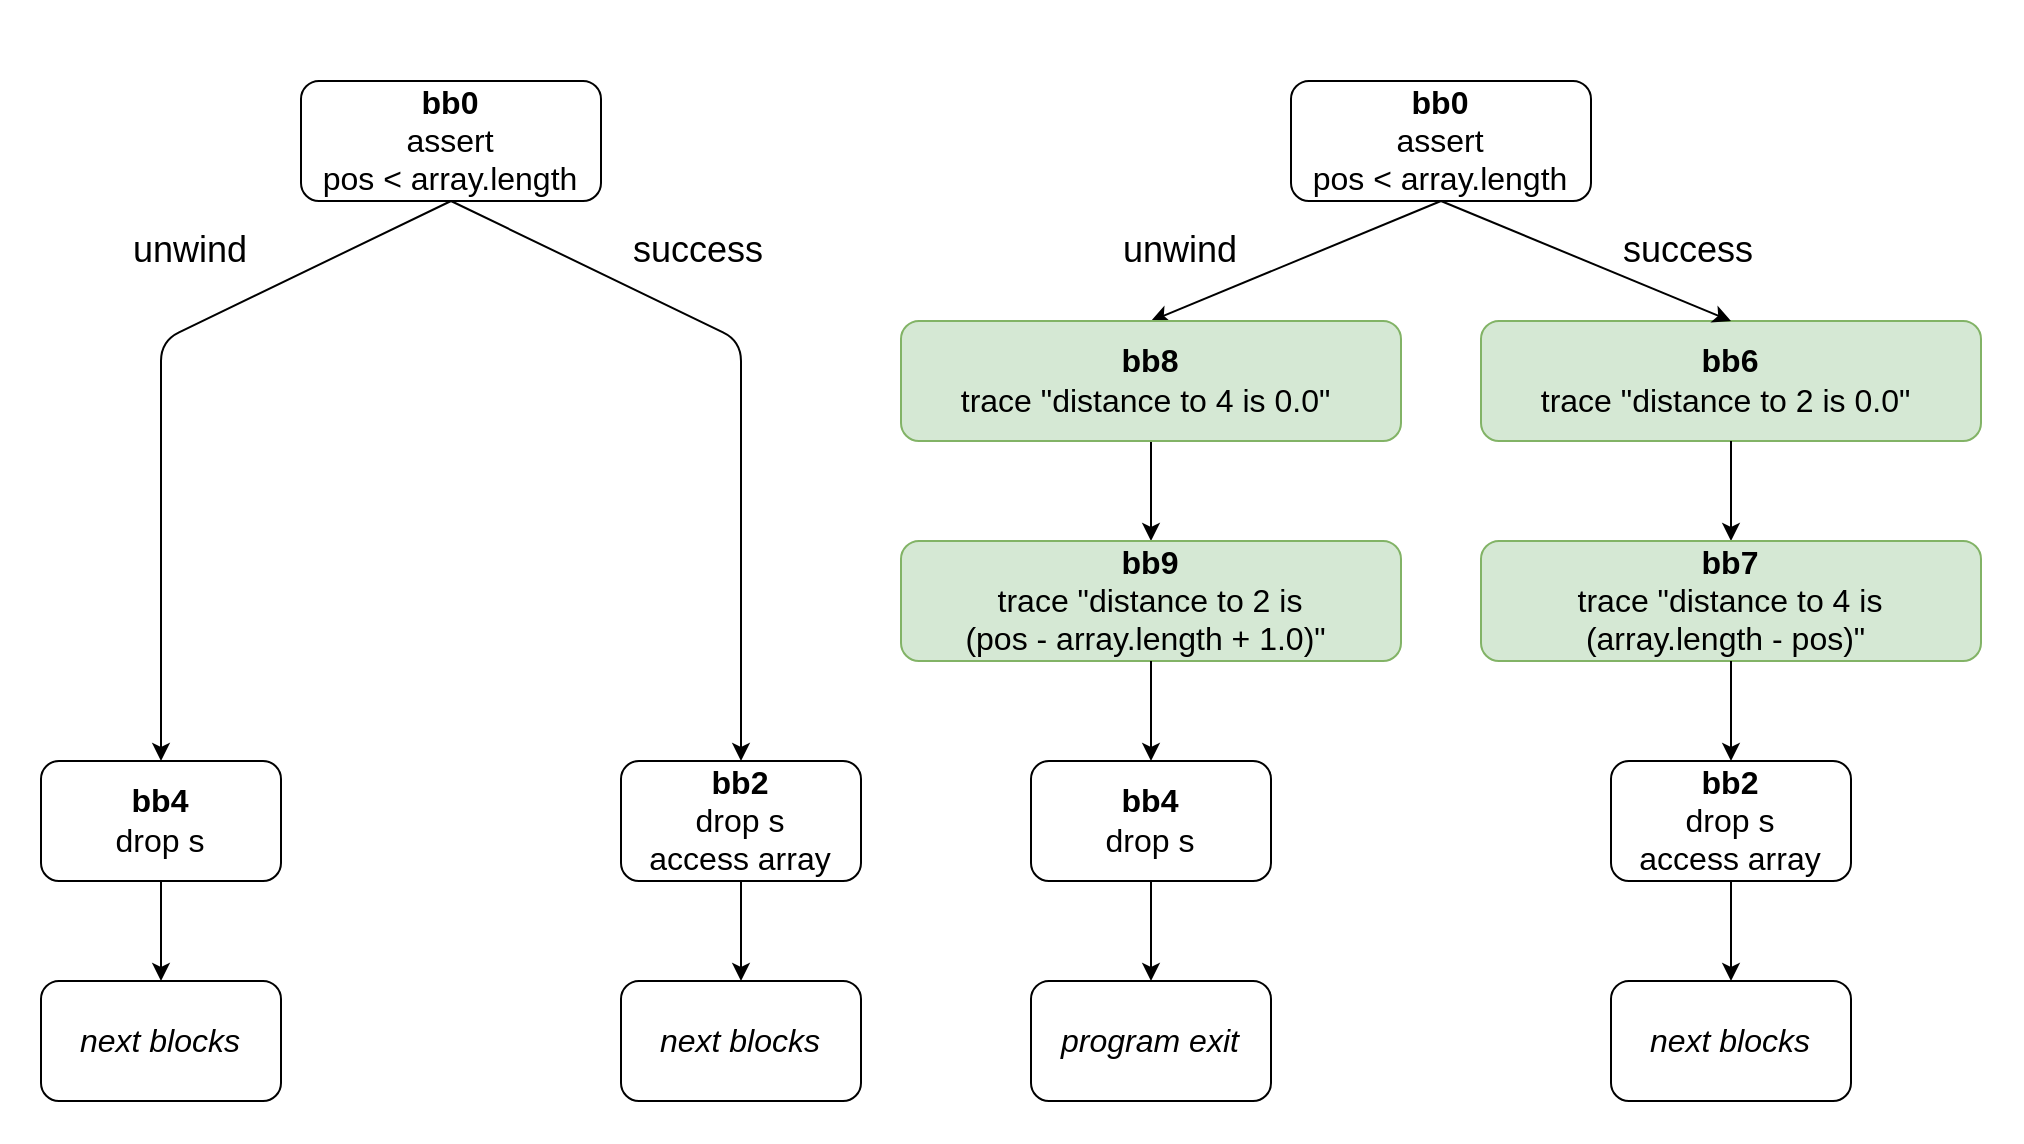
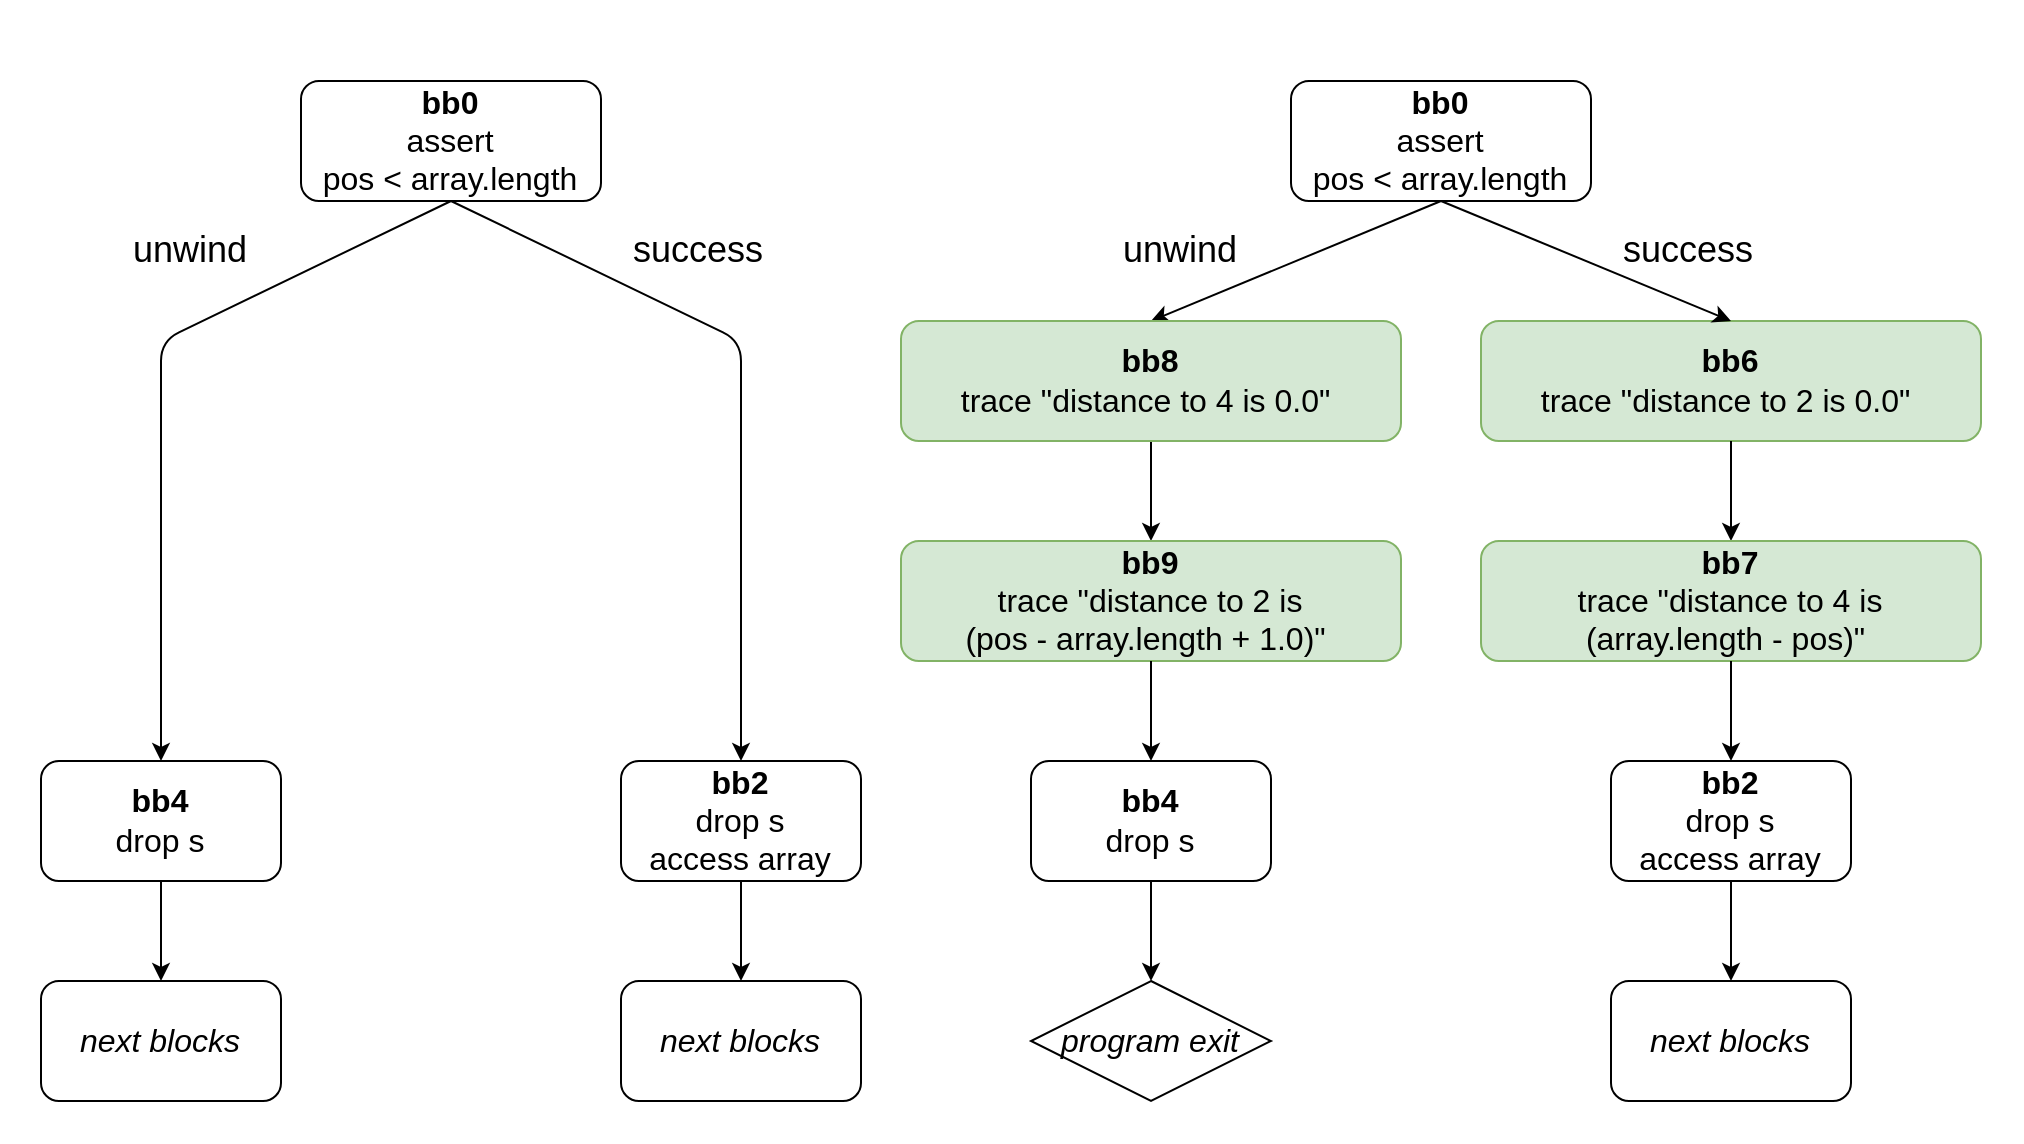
node "program exit": shape rounded rectangle -> diamond
